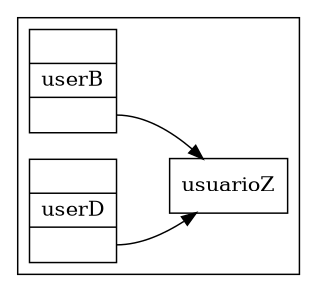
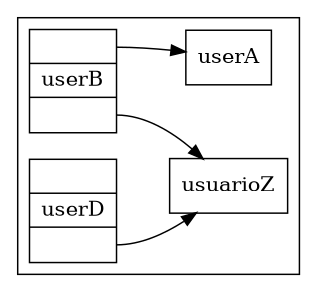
node "userA": added
